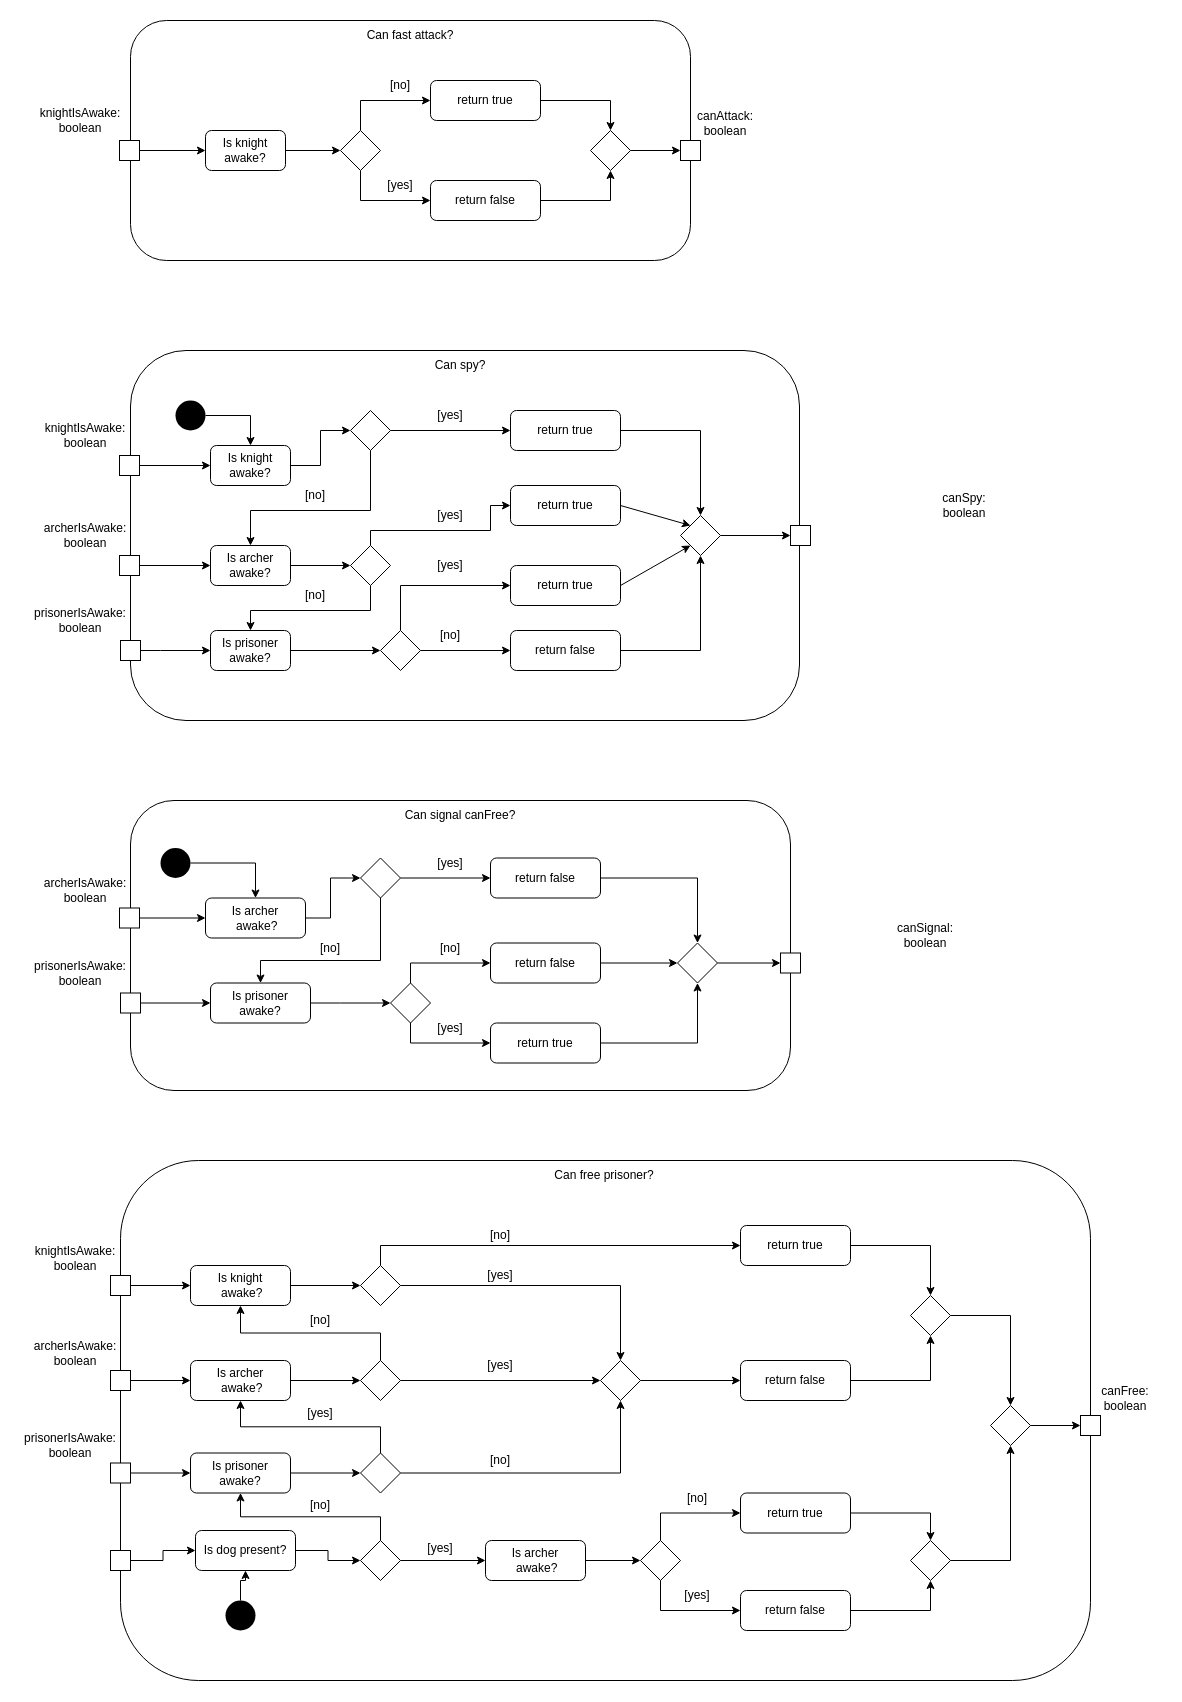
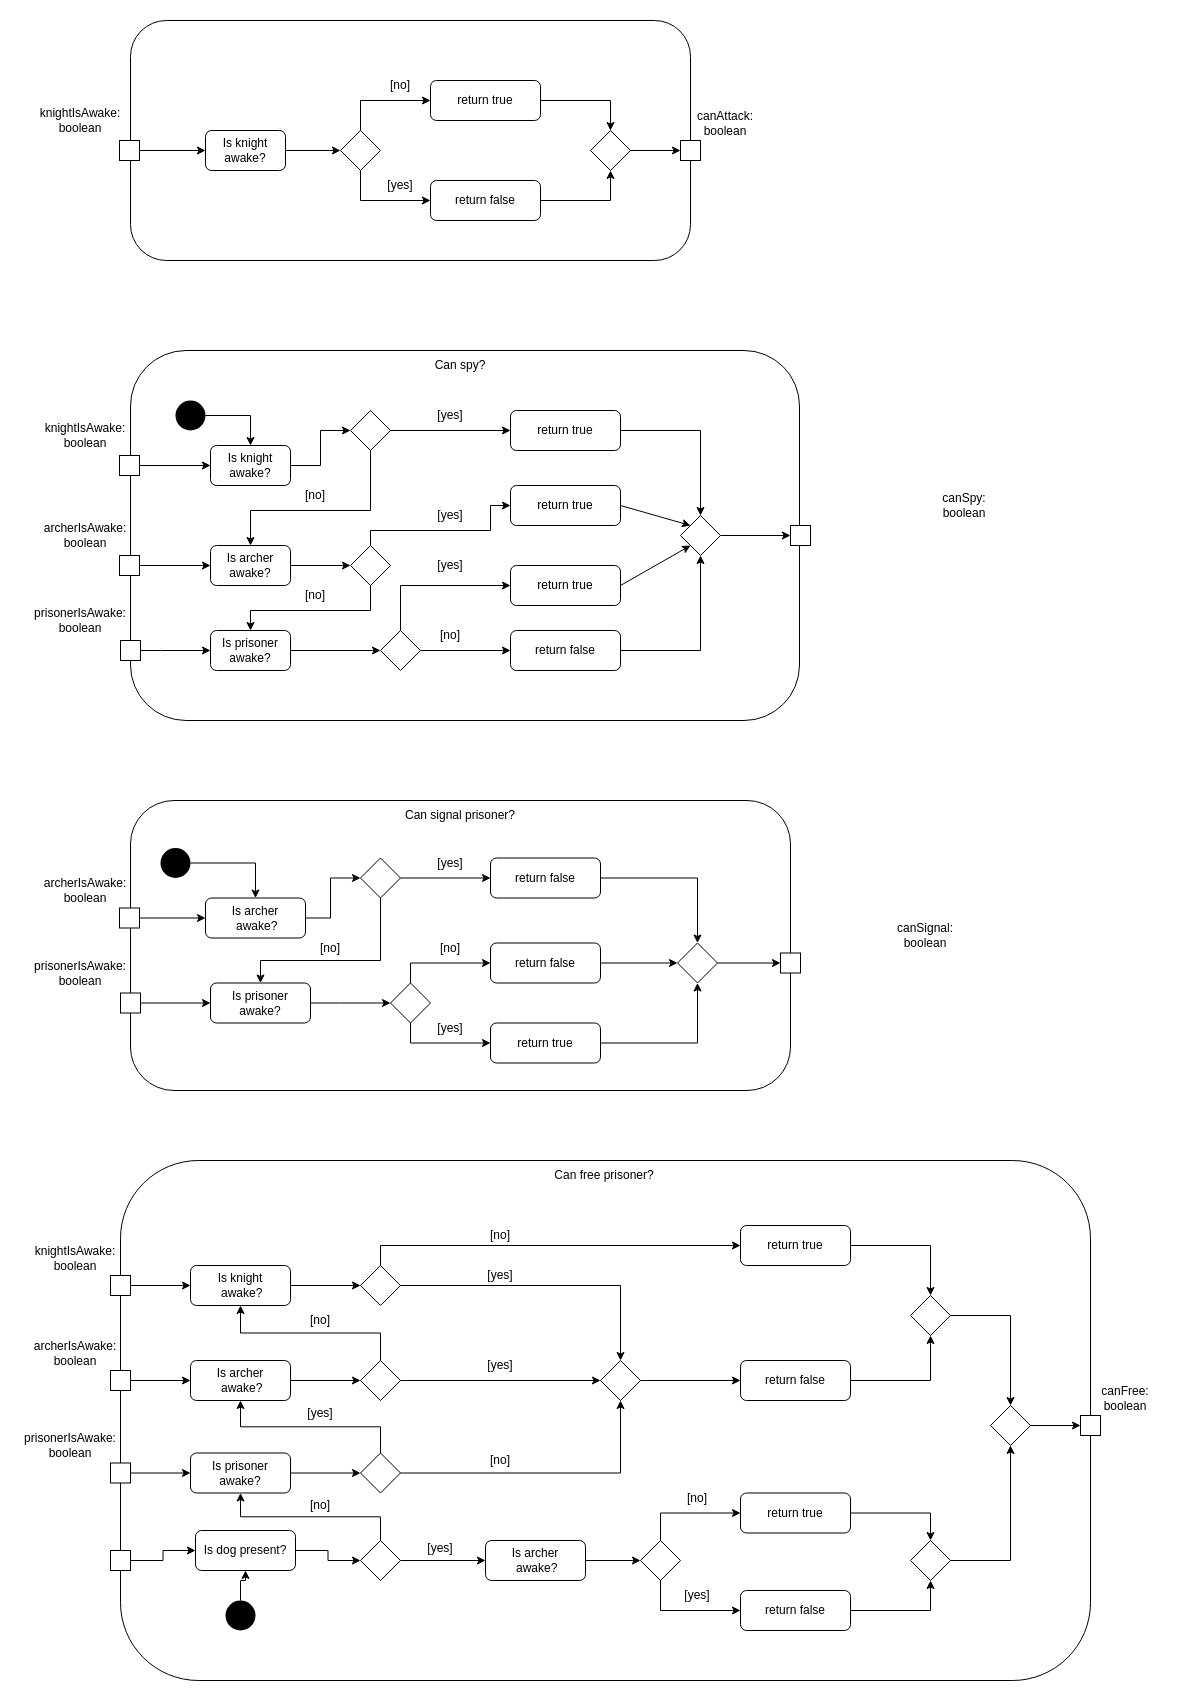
node "Can fast attack?": removed
node "Can signal canFree?": label "Can signal canFree?" -> "Can signal prisoner?"
